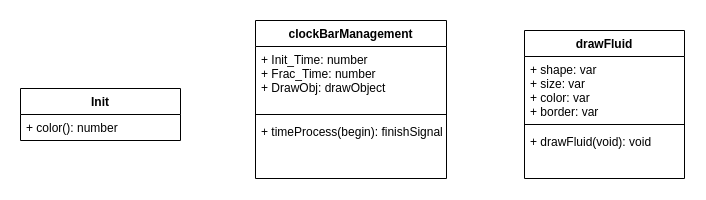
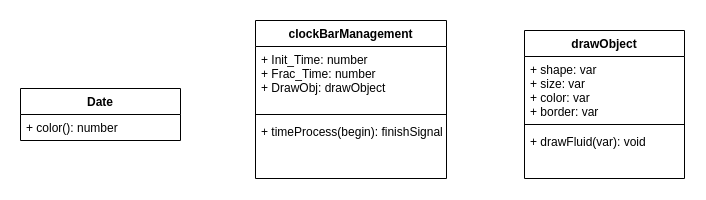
node "drawFluid": label "drawFluid" -> "drawObject"
node "Init": label "Init" -> "Date"
node "+ drawFluid(void): void": label "+ drawFluid(void): void" -> "+ drawFluid(var): void"
